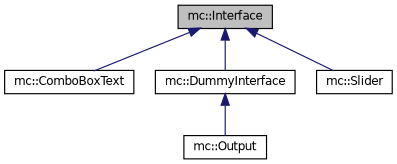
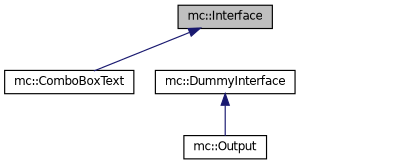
edge "mc::DummyInterface" -> "mc::Interface": removed
node "mc::Slider": removed
